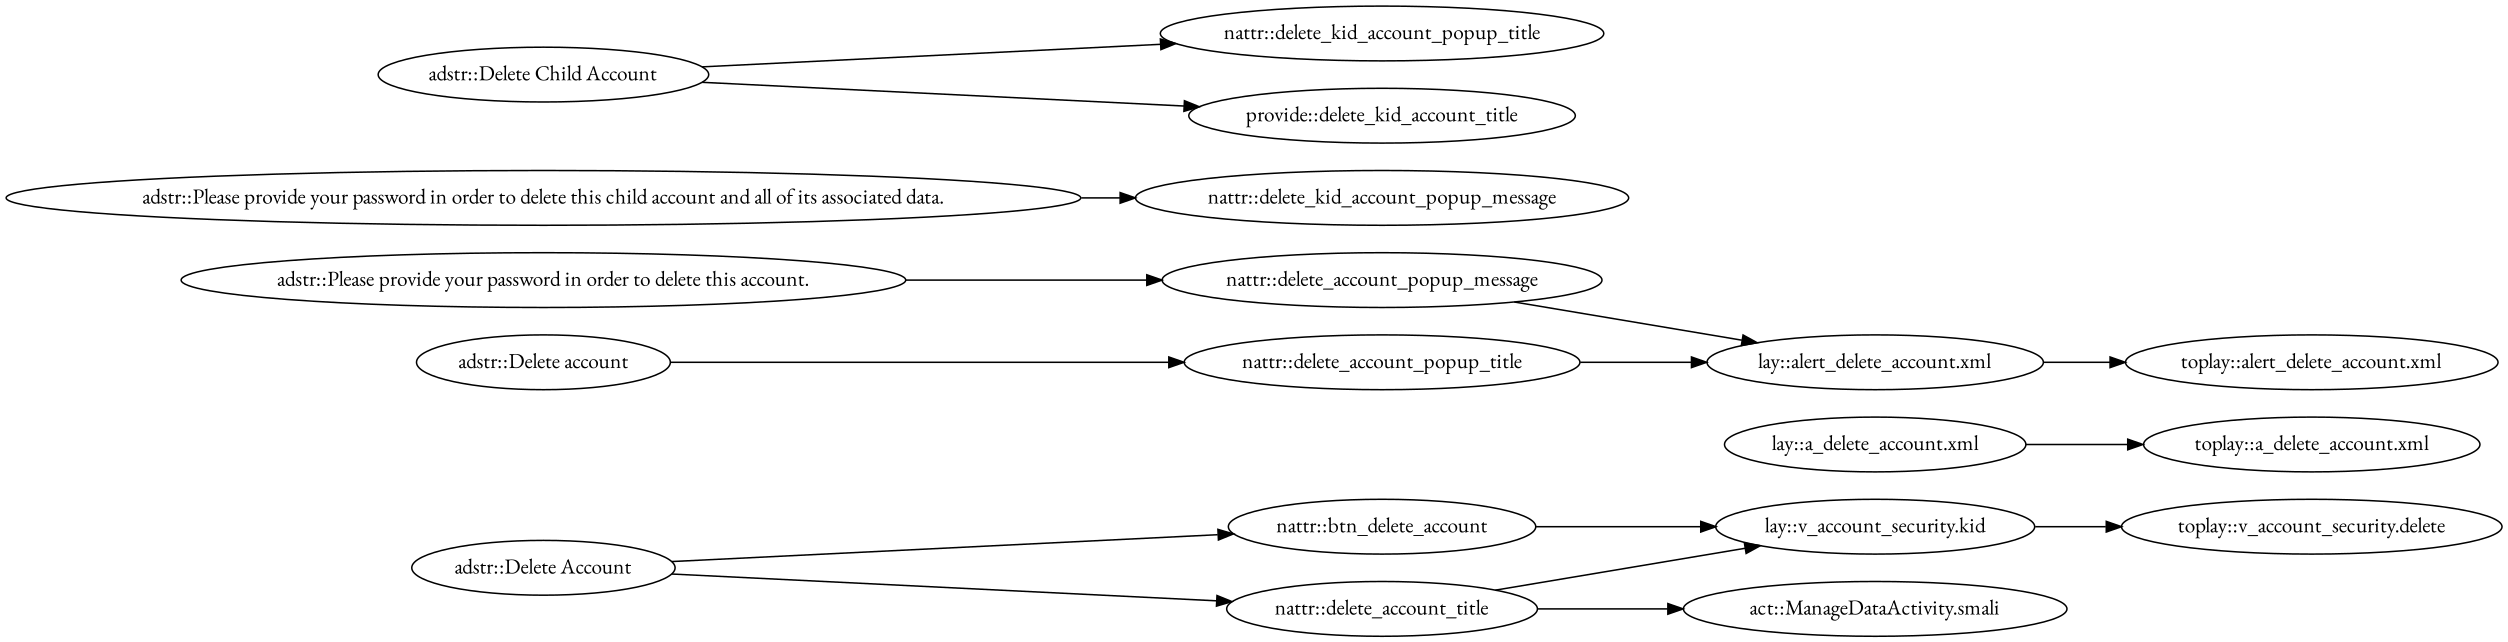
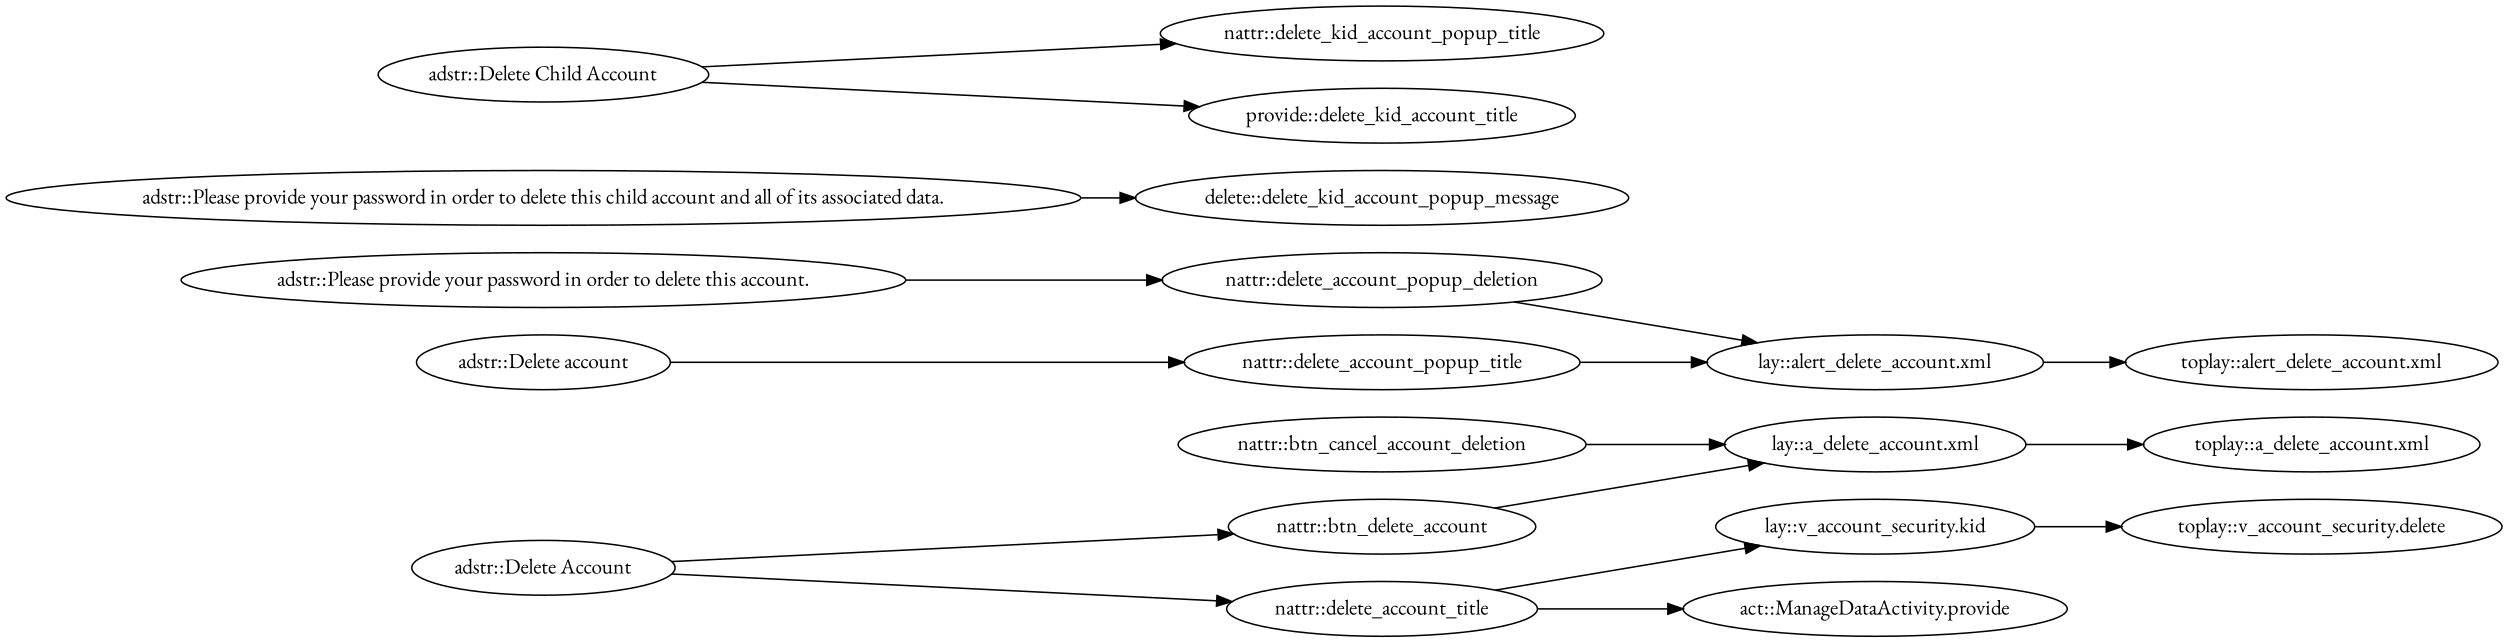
node "nattr::delete_kid_account_popup_message": label "nattr::delete_kid_account_popup_message" -> "delete::delete_kid_account_popup_message"
node "nattr::delete_account_popup_message": label "nattr::delete_account_popup_message" -> "nattr::delete_account_popup_deletion"
node "nattr::btn_cancel_account_deletion": added
edge "nattr::btn_delete_account" -> "lay::v_account_security.kid": now "nattr::btn_delete_account" -> "lay::a_delete_account.xml"
node "act::ManageDataActivity.smali": label "act::ManageDataActivity.smali" -> "act::ManageDataActivity.provide"
